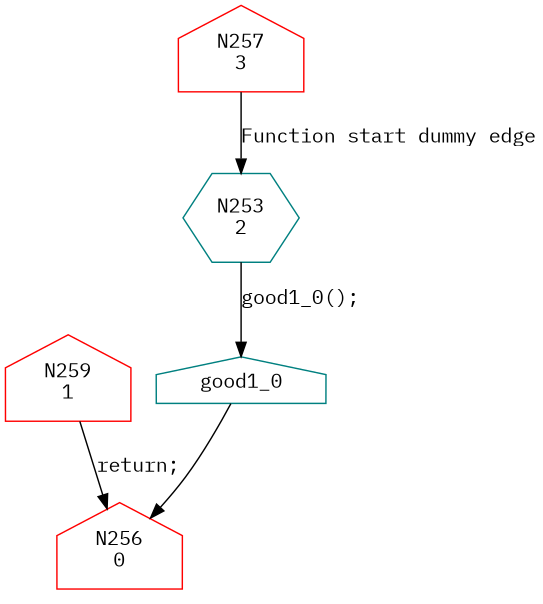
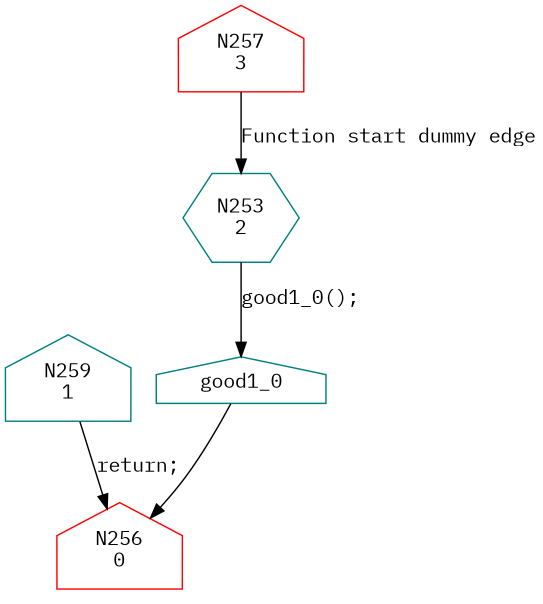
node "N259 1": color red -> teal
